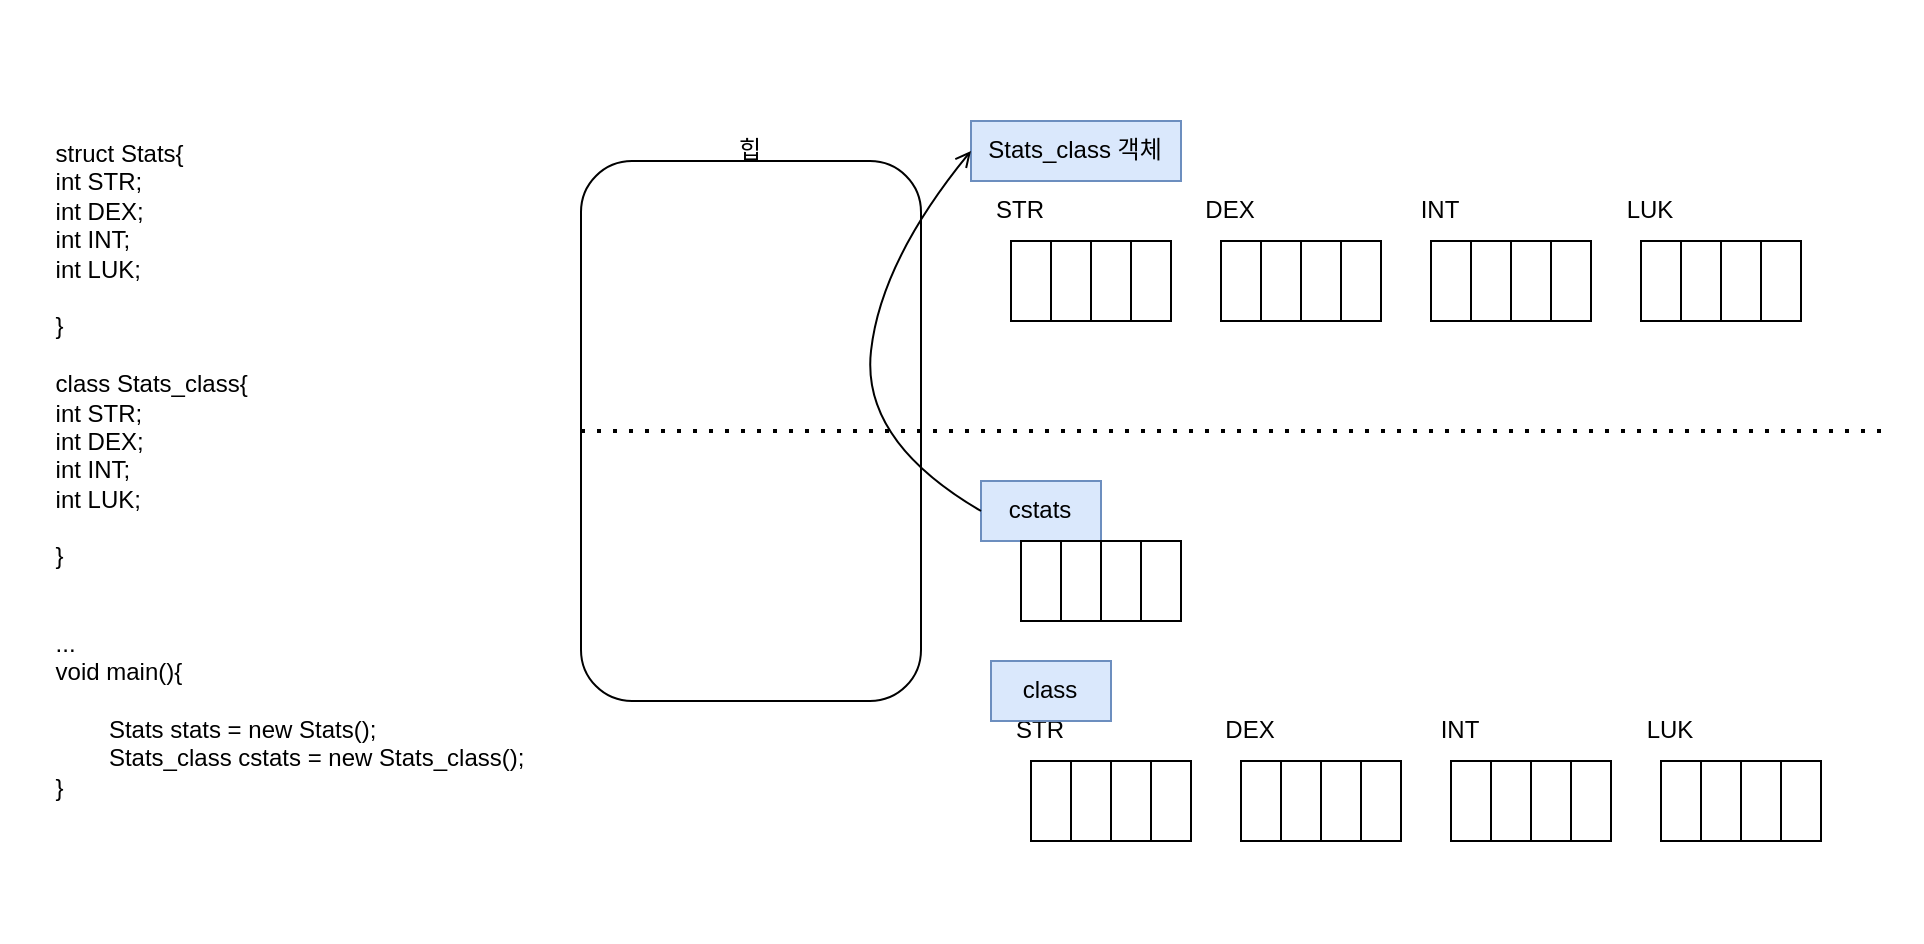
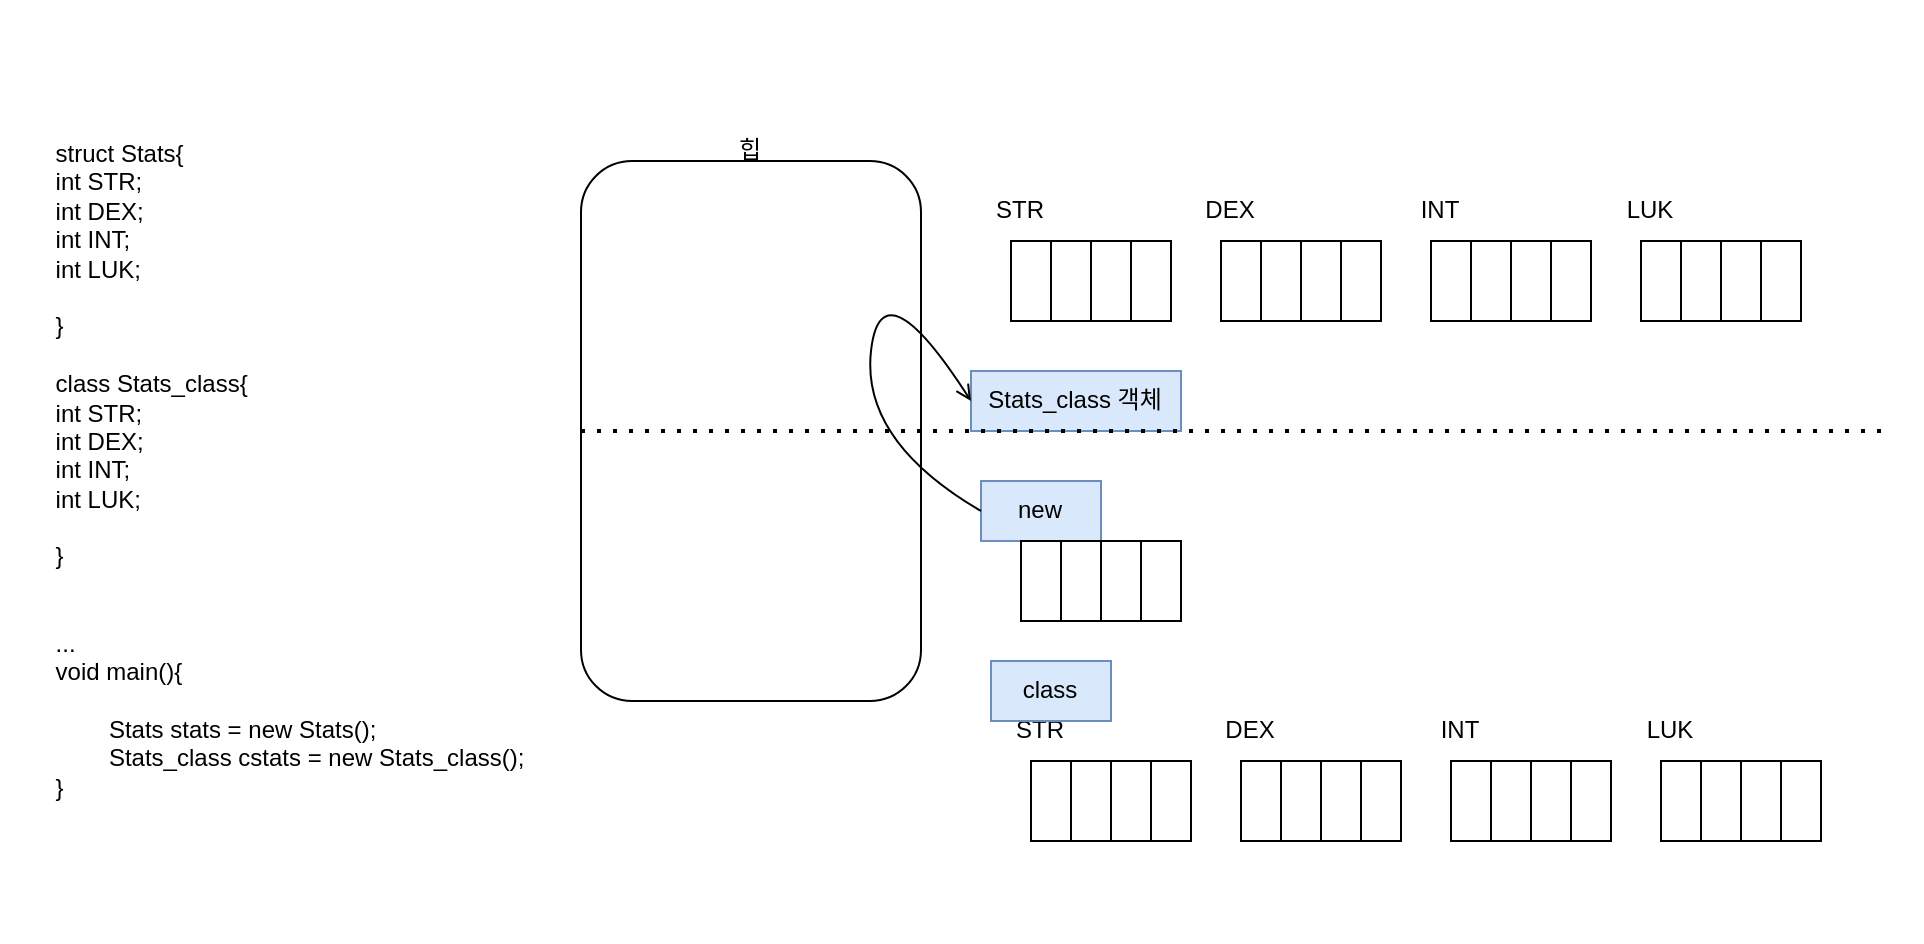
node "Stats_class 객체": moved (1076, 151) -> (1076, 401)
node "cstats": label "cstats" -> "new"
